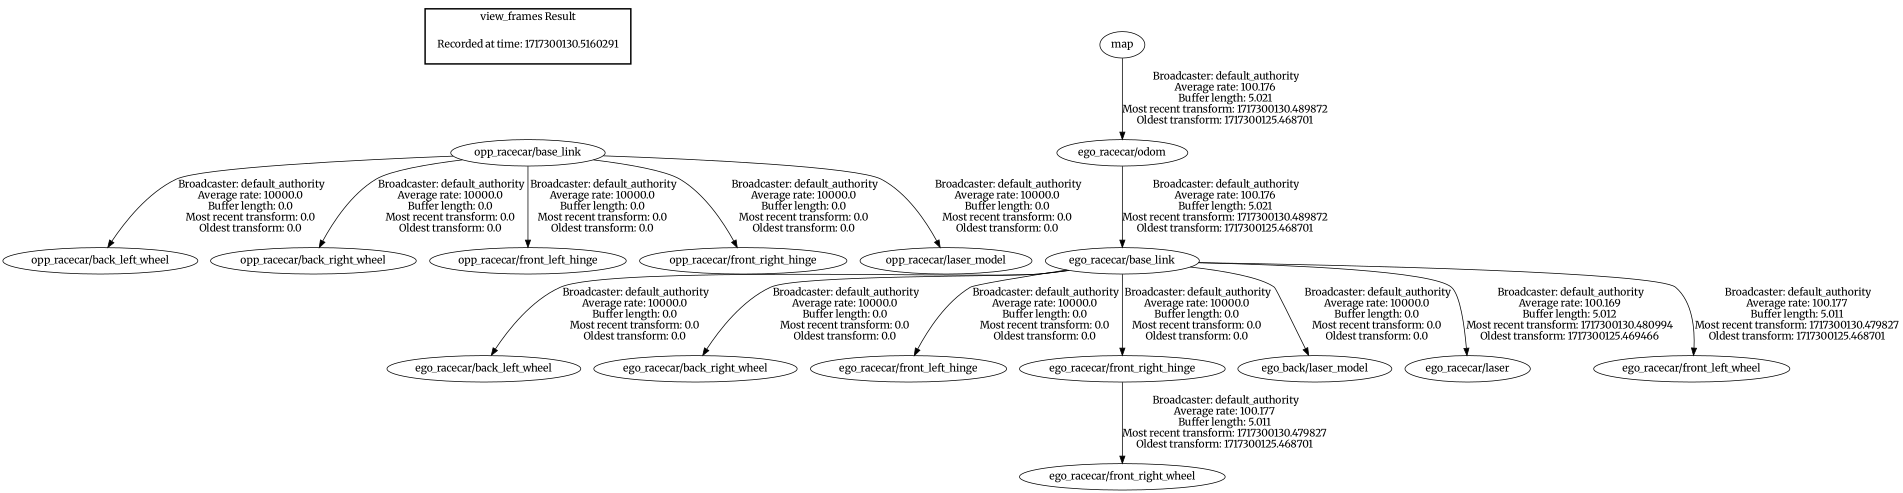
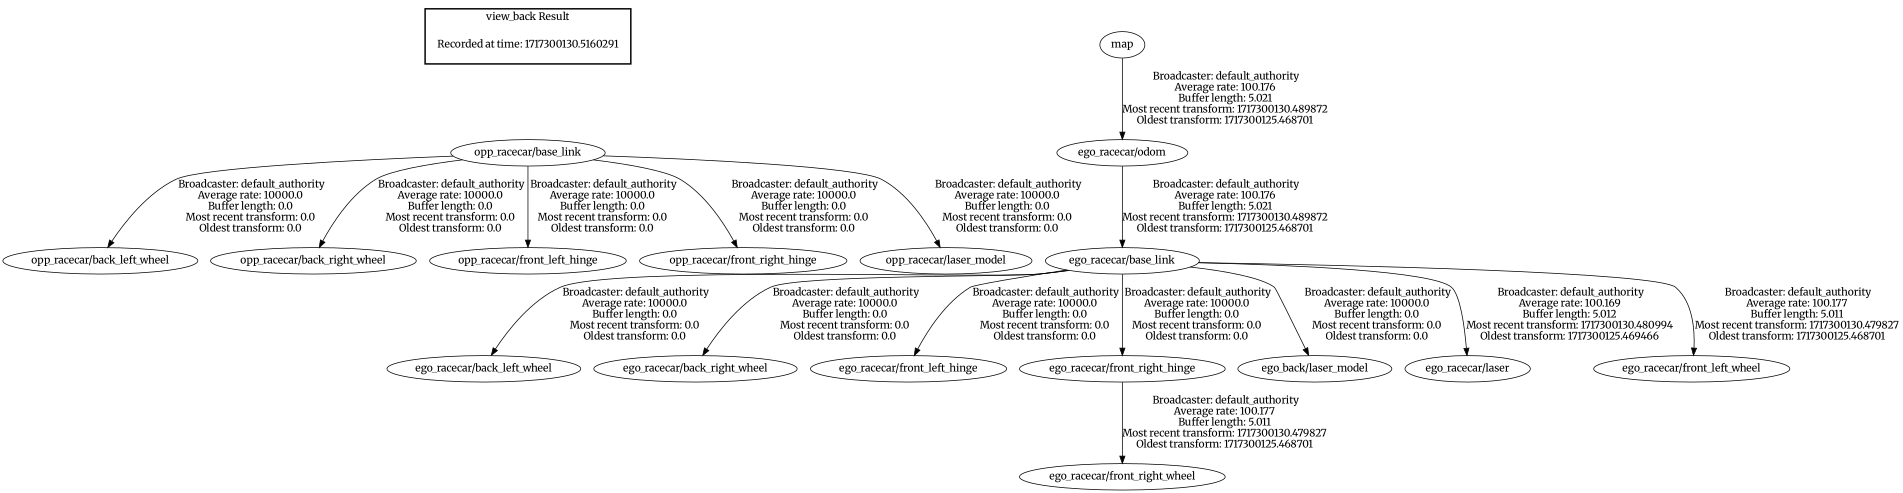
cluster "view_frames Result": label "view_frames Result" -> "view_back Result"
